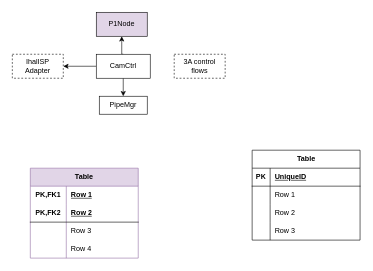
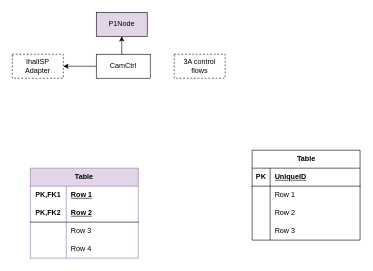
edge "CamCtrl" -> "PipeMgr": removed
node "PipeMgr": removed
